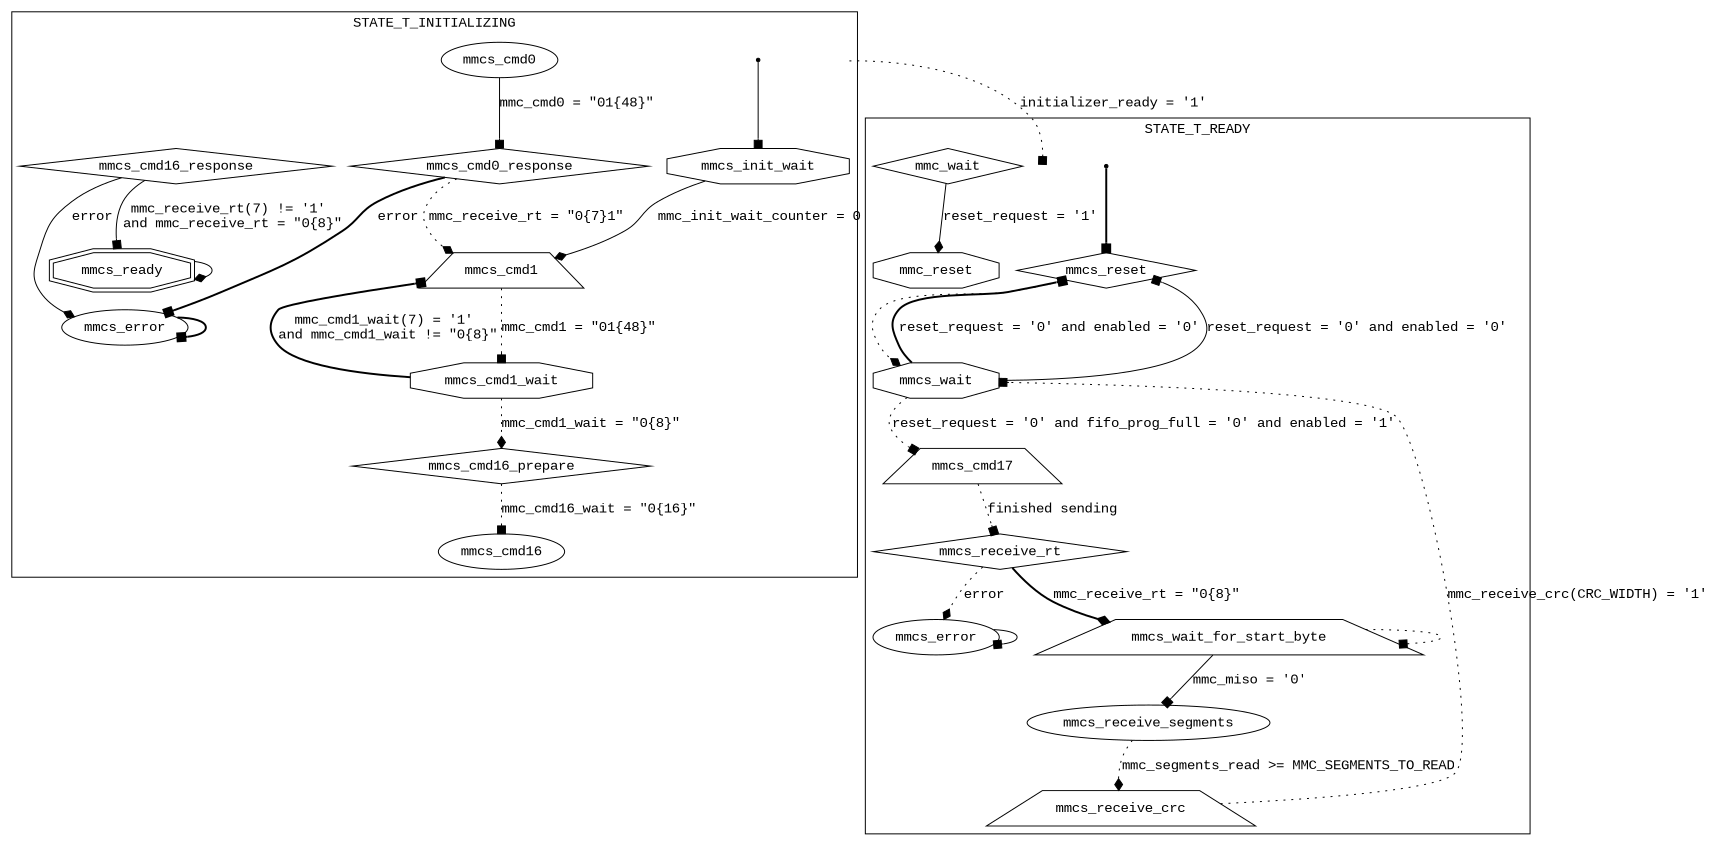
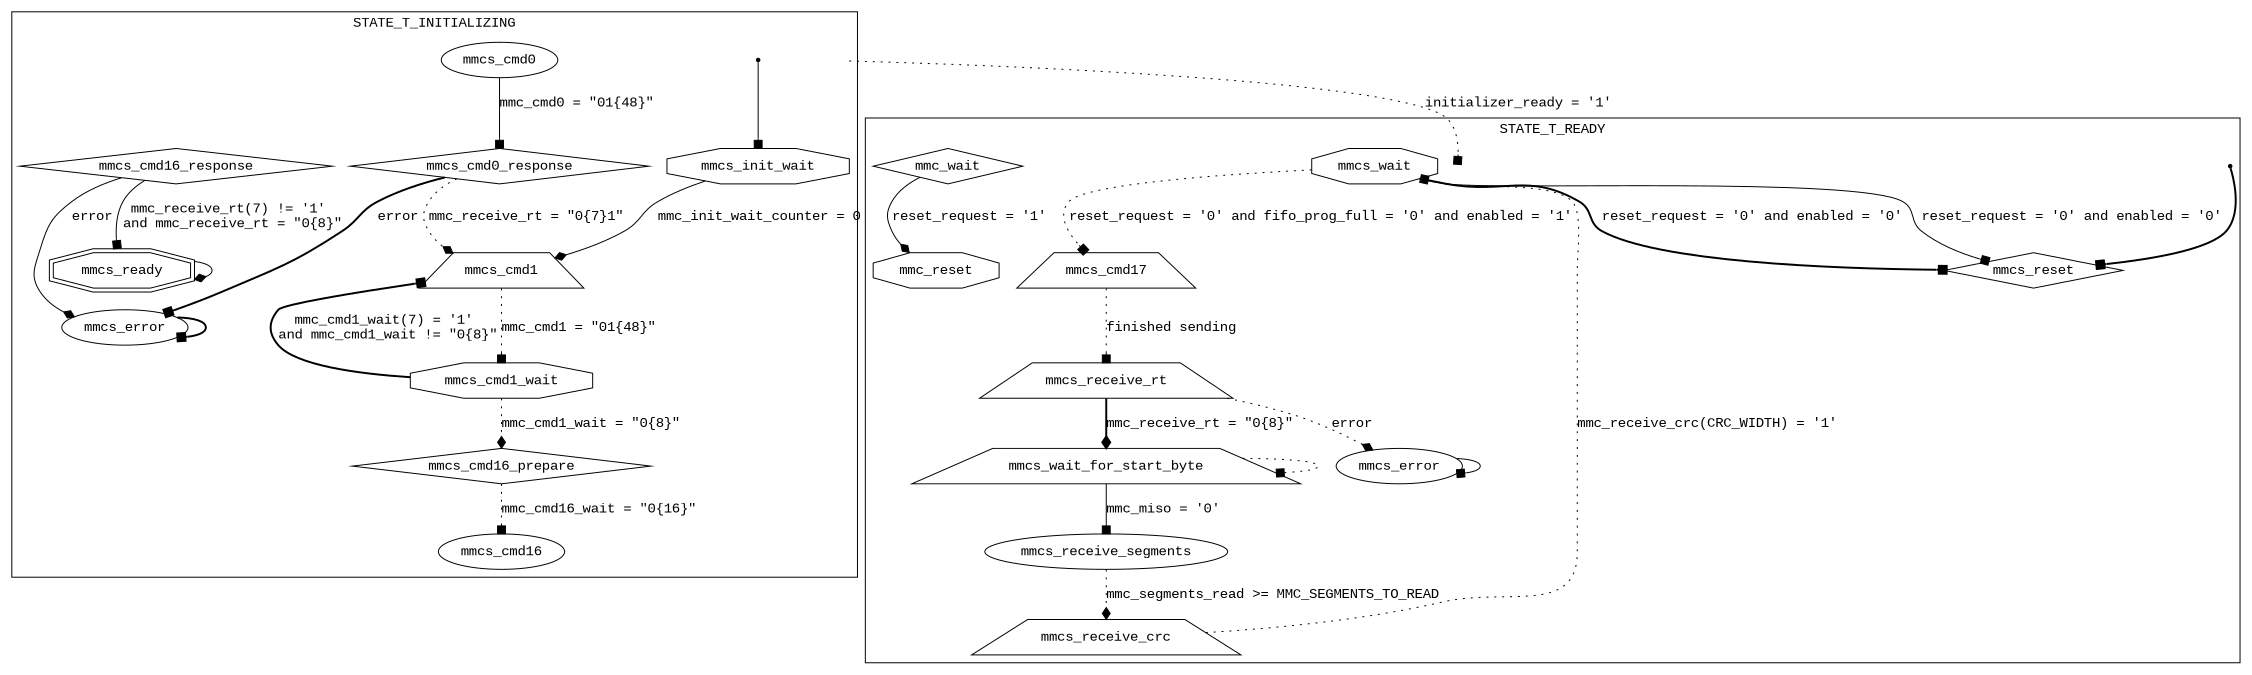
edge "mmcs_reset" -> "mmcs_wait": removed
node "mmcs_receive_rt": shape diamond -> trapezium
